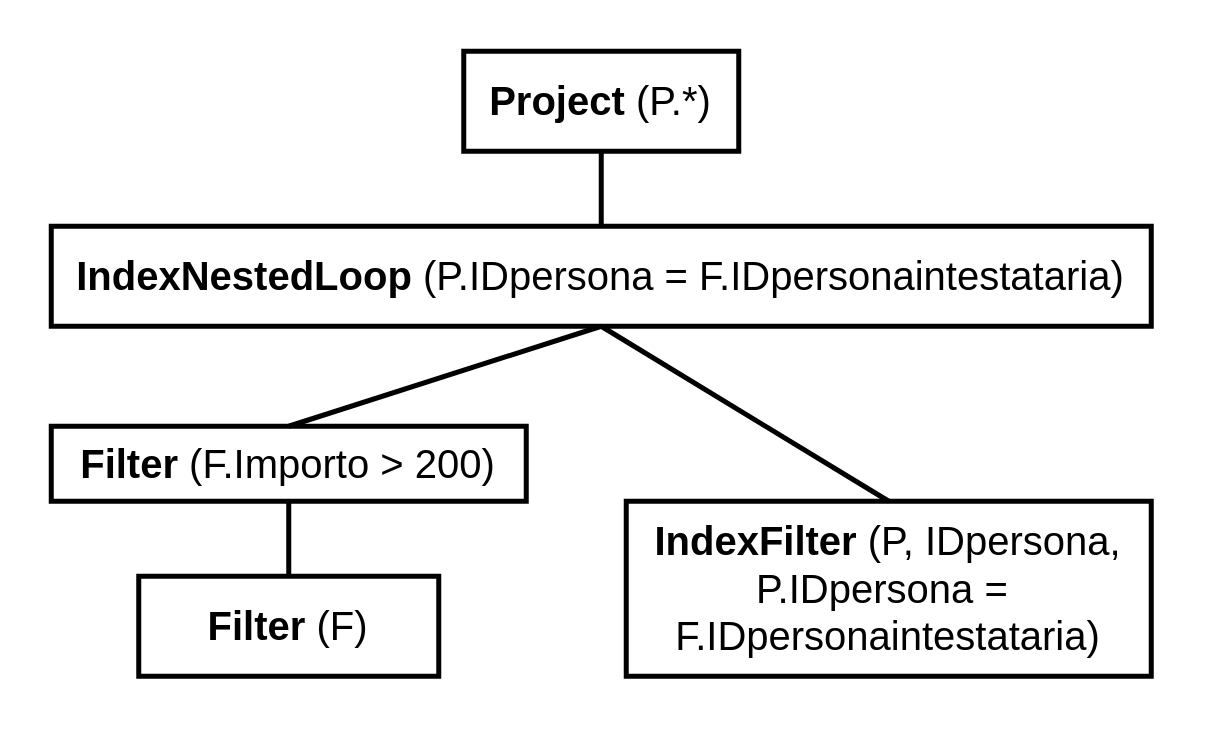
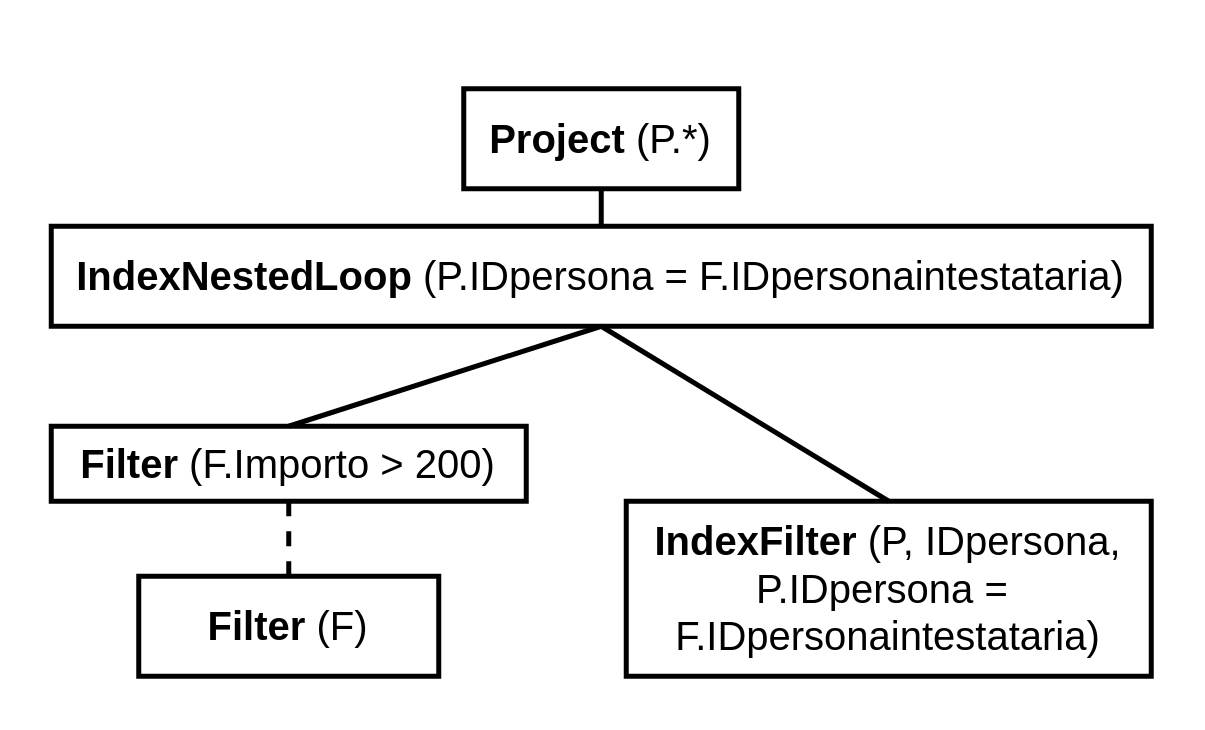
node "Project (P.*)": moved (601, 101) -> (601, 139)
edge "Filter (F.Importo > 200)" -- "Filter (F)": style solid -> dashed
